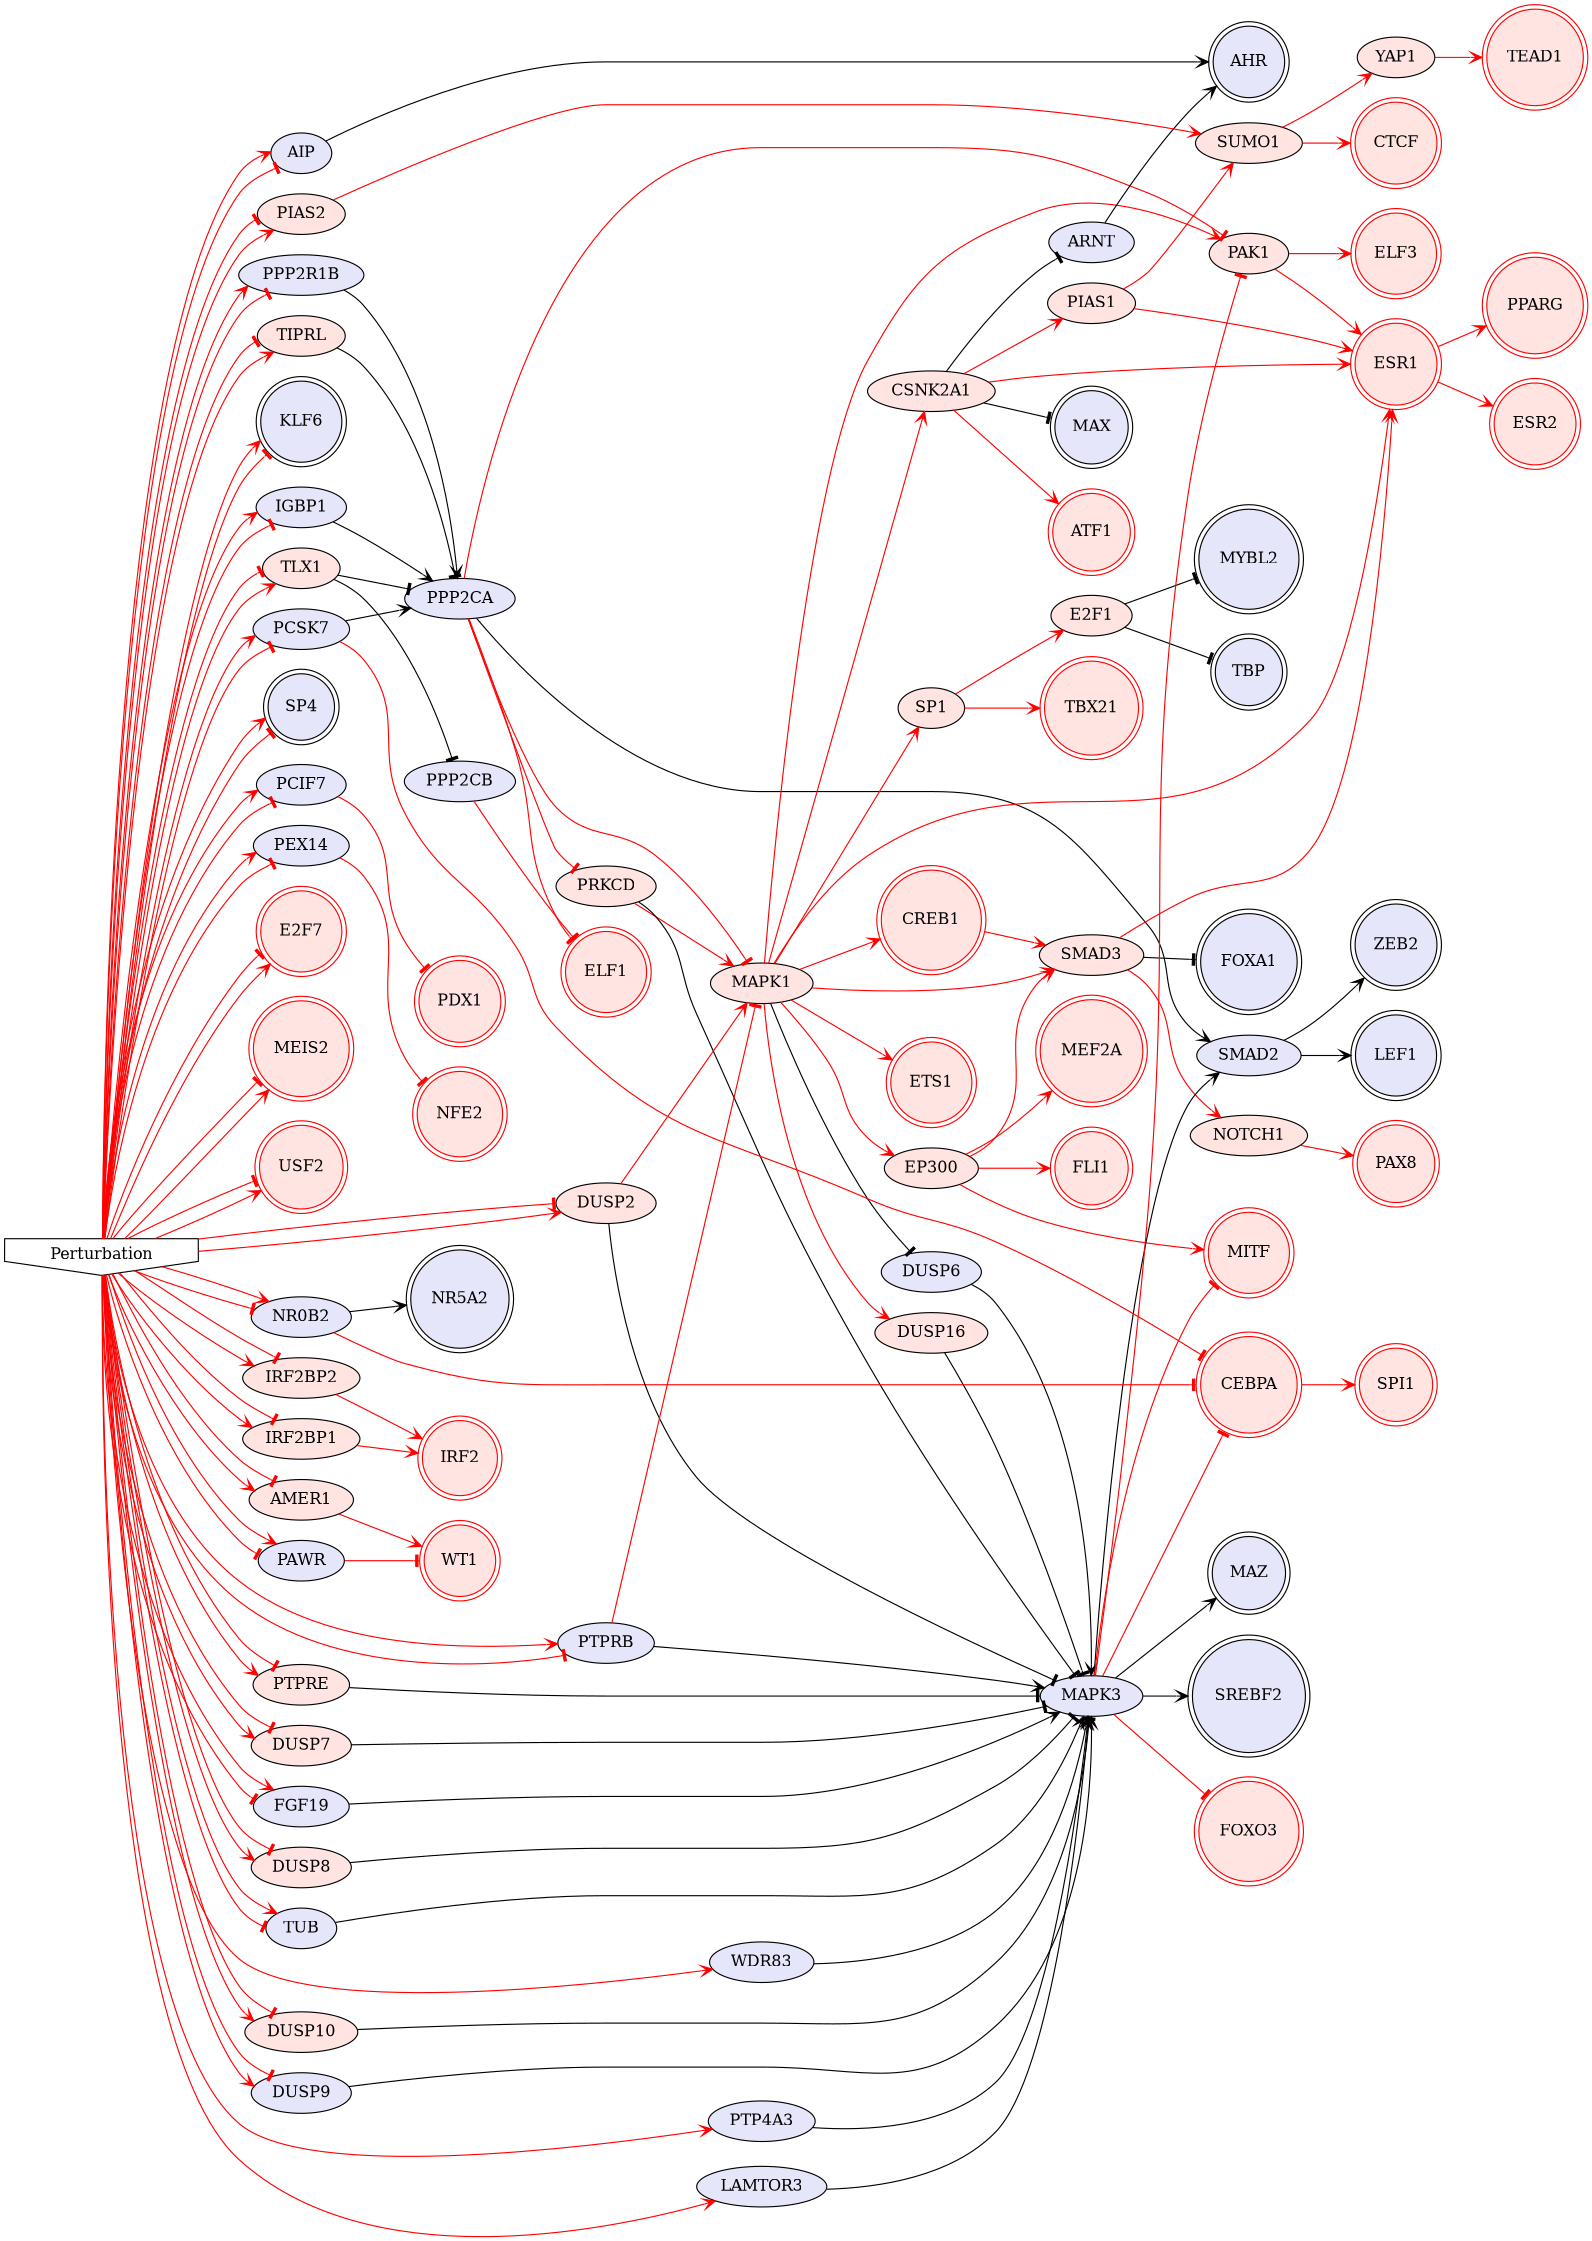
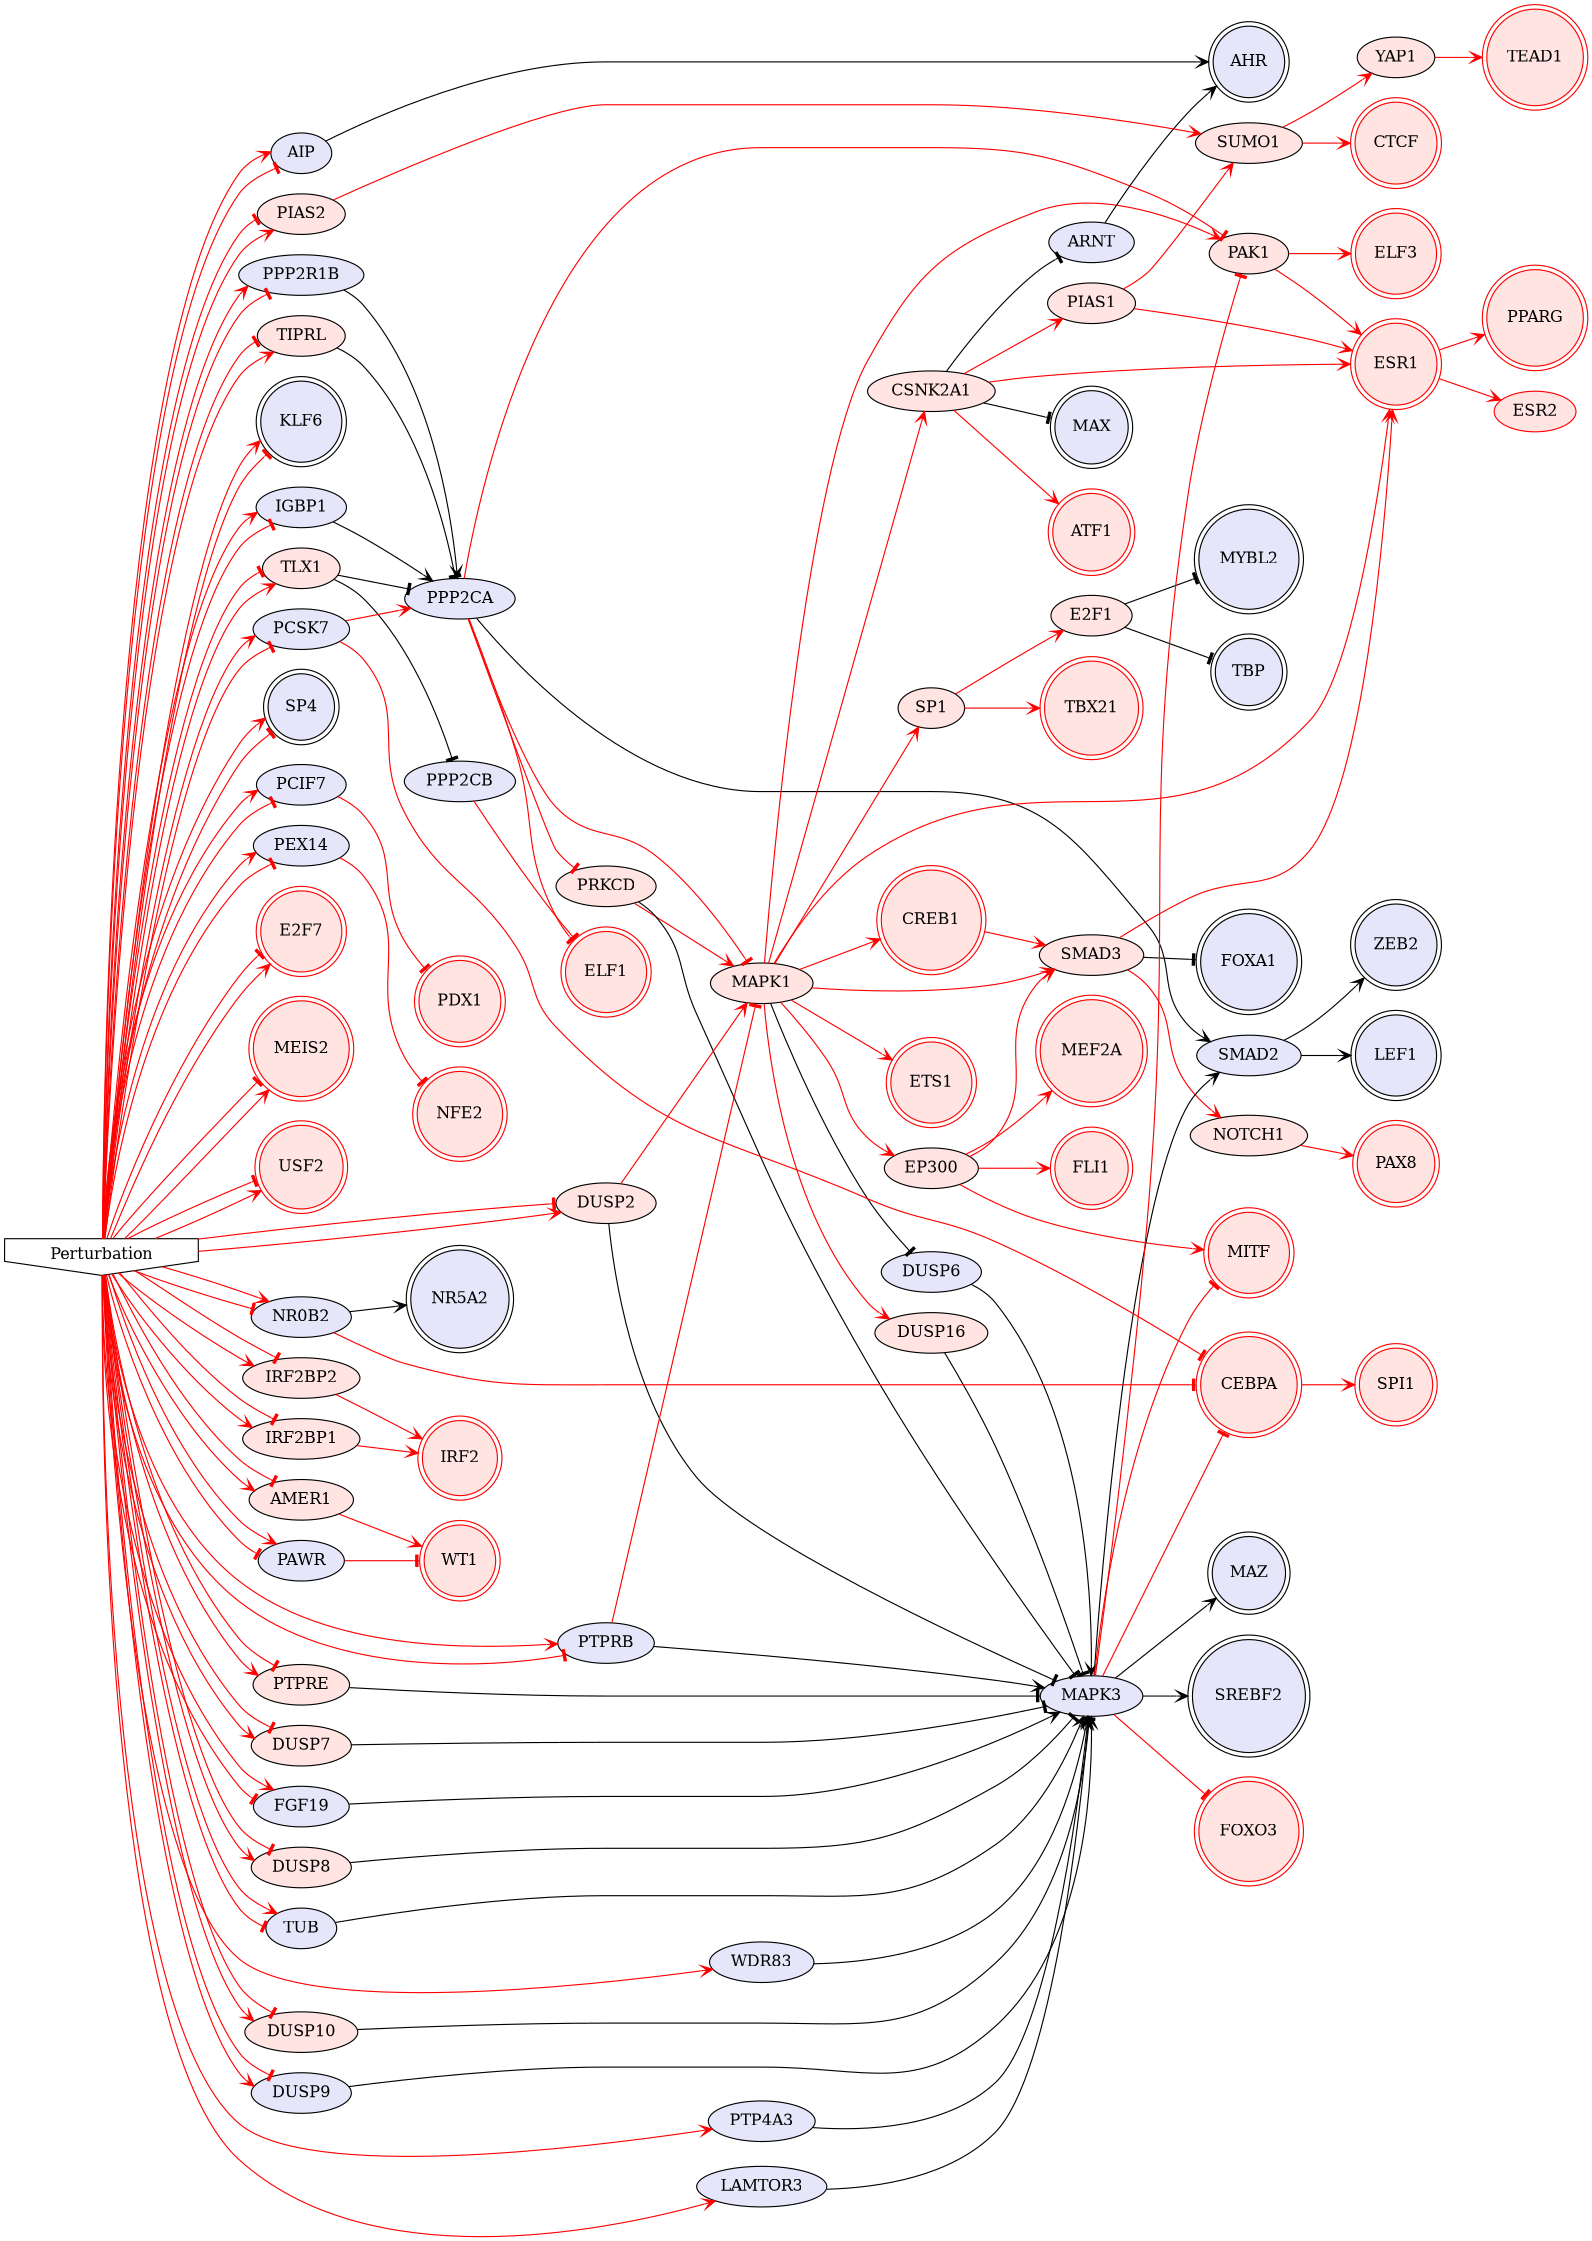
node "ESR2": shape doublecircle -> ellipse
edge "PCSK7" -> "PPP2CA": color black -> red
